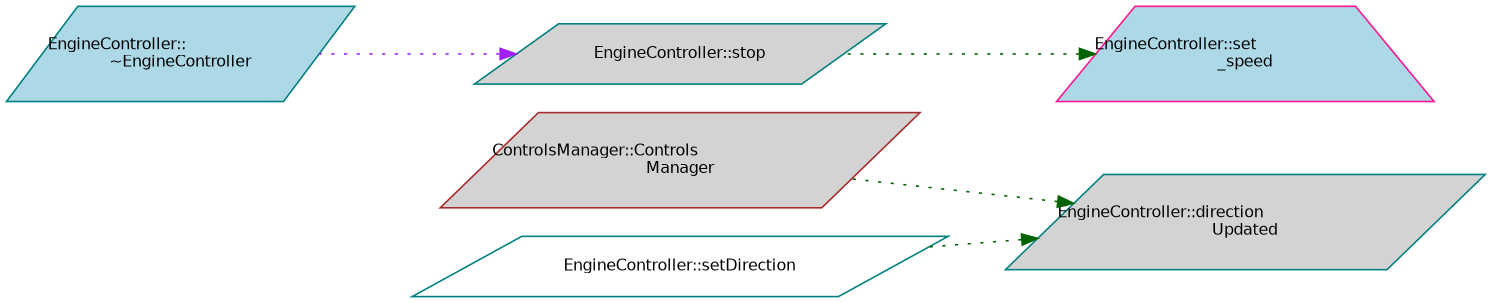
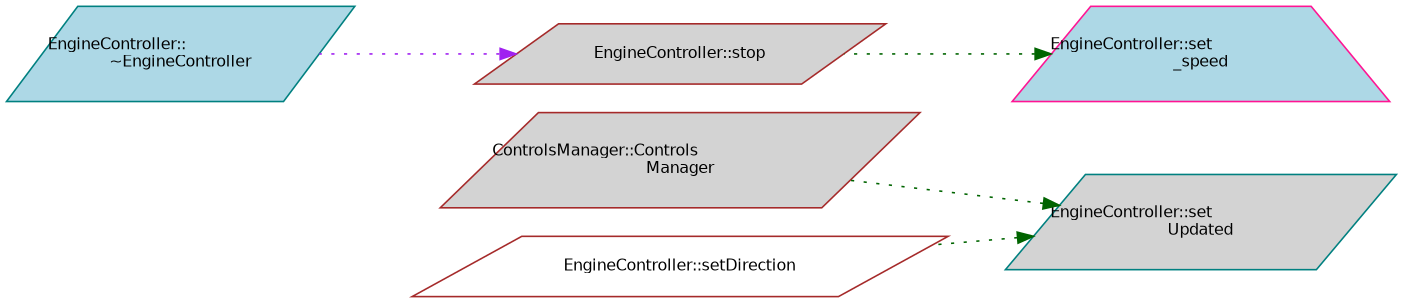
node "EngineController::stop": color teal -> brown
node "EngineController::direction Updated": label "EngineController::direction Updated" -> "EngineController::set Updated"
node "EngineController::setDirection": color teal -> brown
